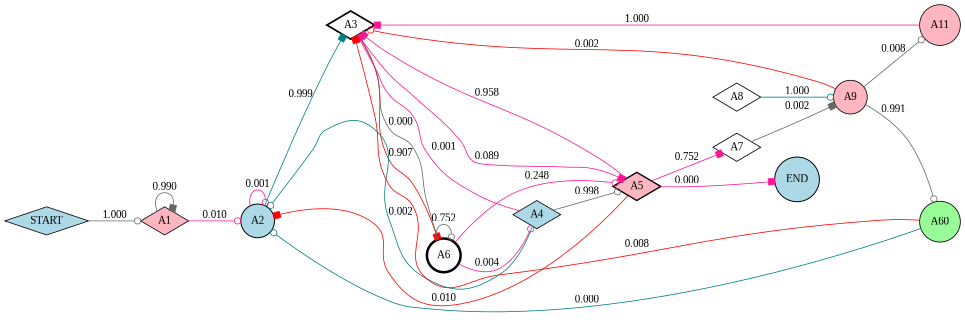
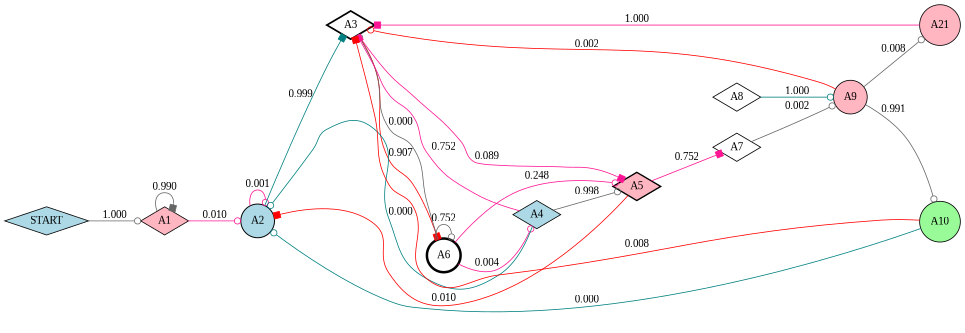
node "A11": label "A11" -> "A21"
edge "A5" -> "A3": removed, label "0.958"
edge "A7" -> "A9": arrowhead box -> odot
edge "A4" -> "A3": label "0.001" -> "0.752"
node "END": removed
edge "A4" -> "A2": label "0.002" -> "0.000"
node "A60": label "A60" -> "A10"
